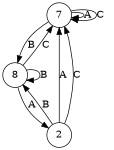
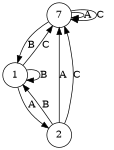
node "8": label "8" -> "1"
